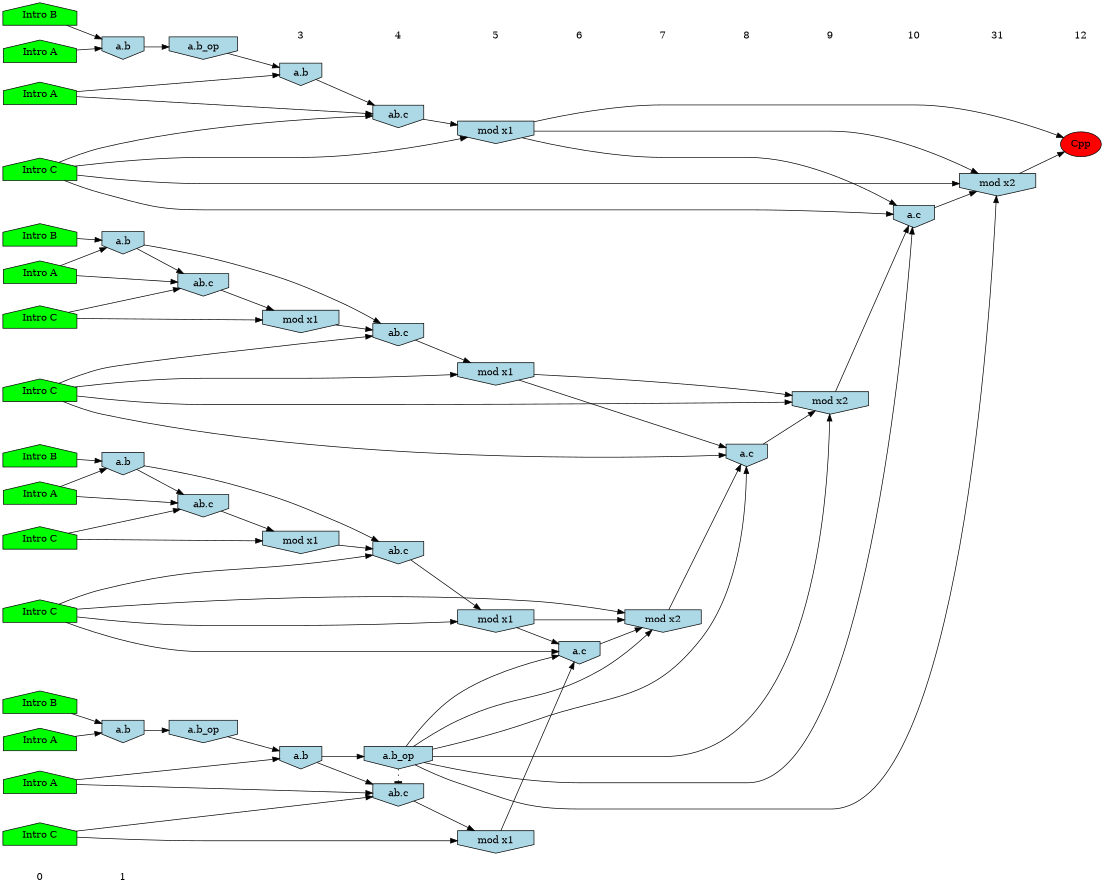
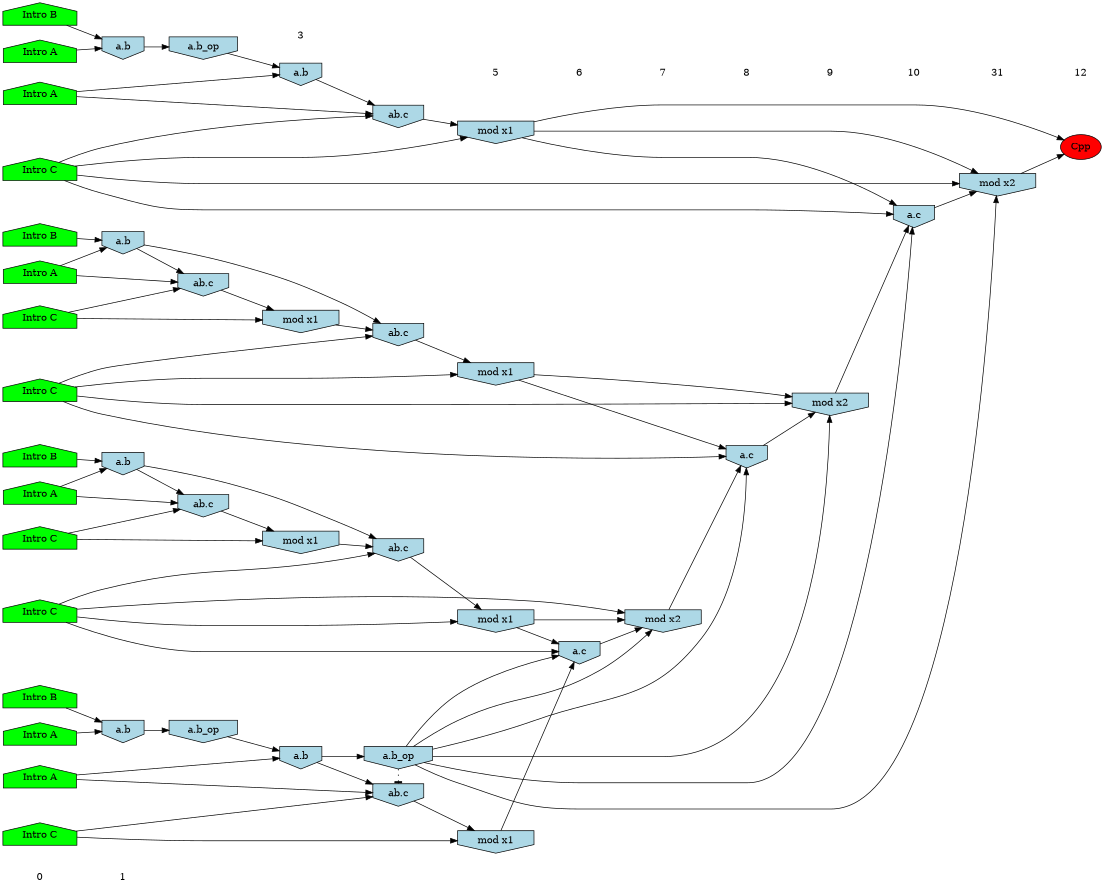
node "4": removed
